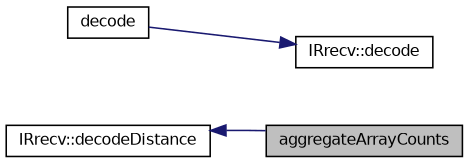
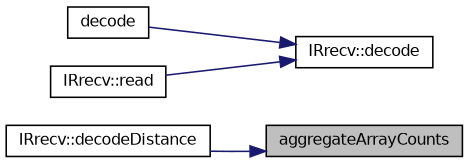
node "IRrecv::read": added
edge "aggregateArrayCounts" -> "IRrecv::decodeDistance": reversed
